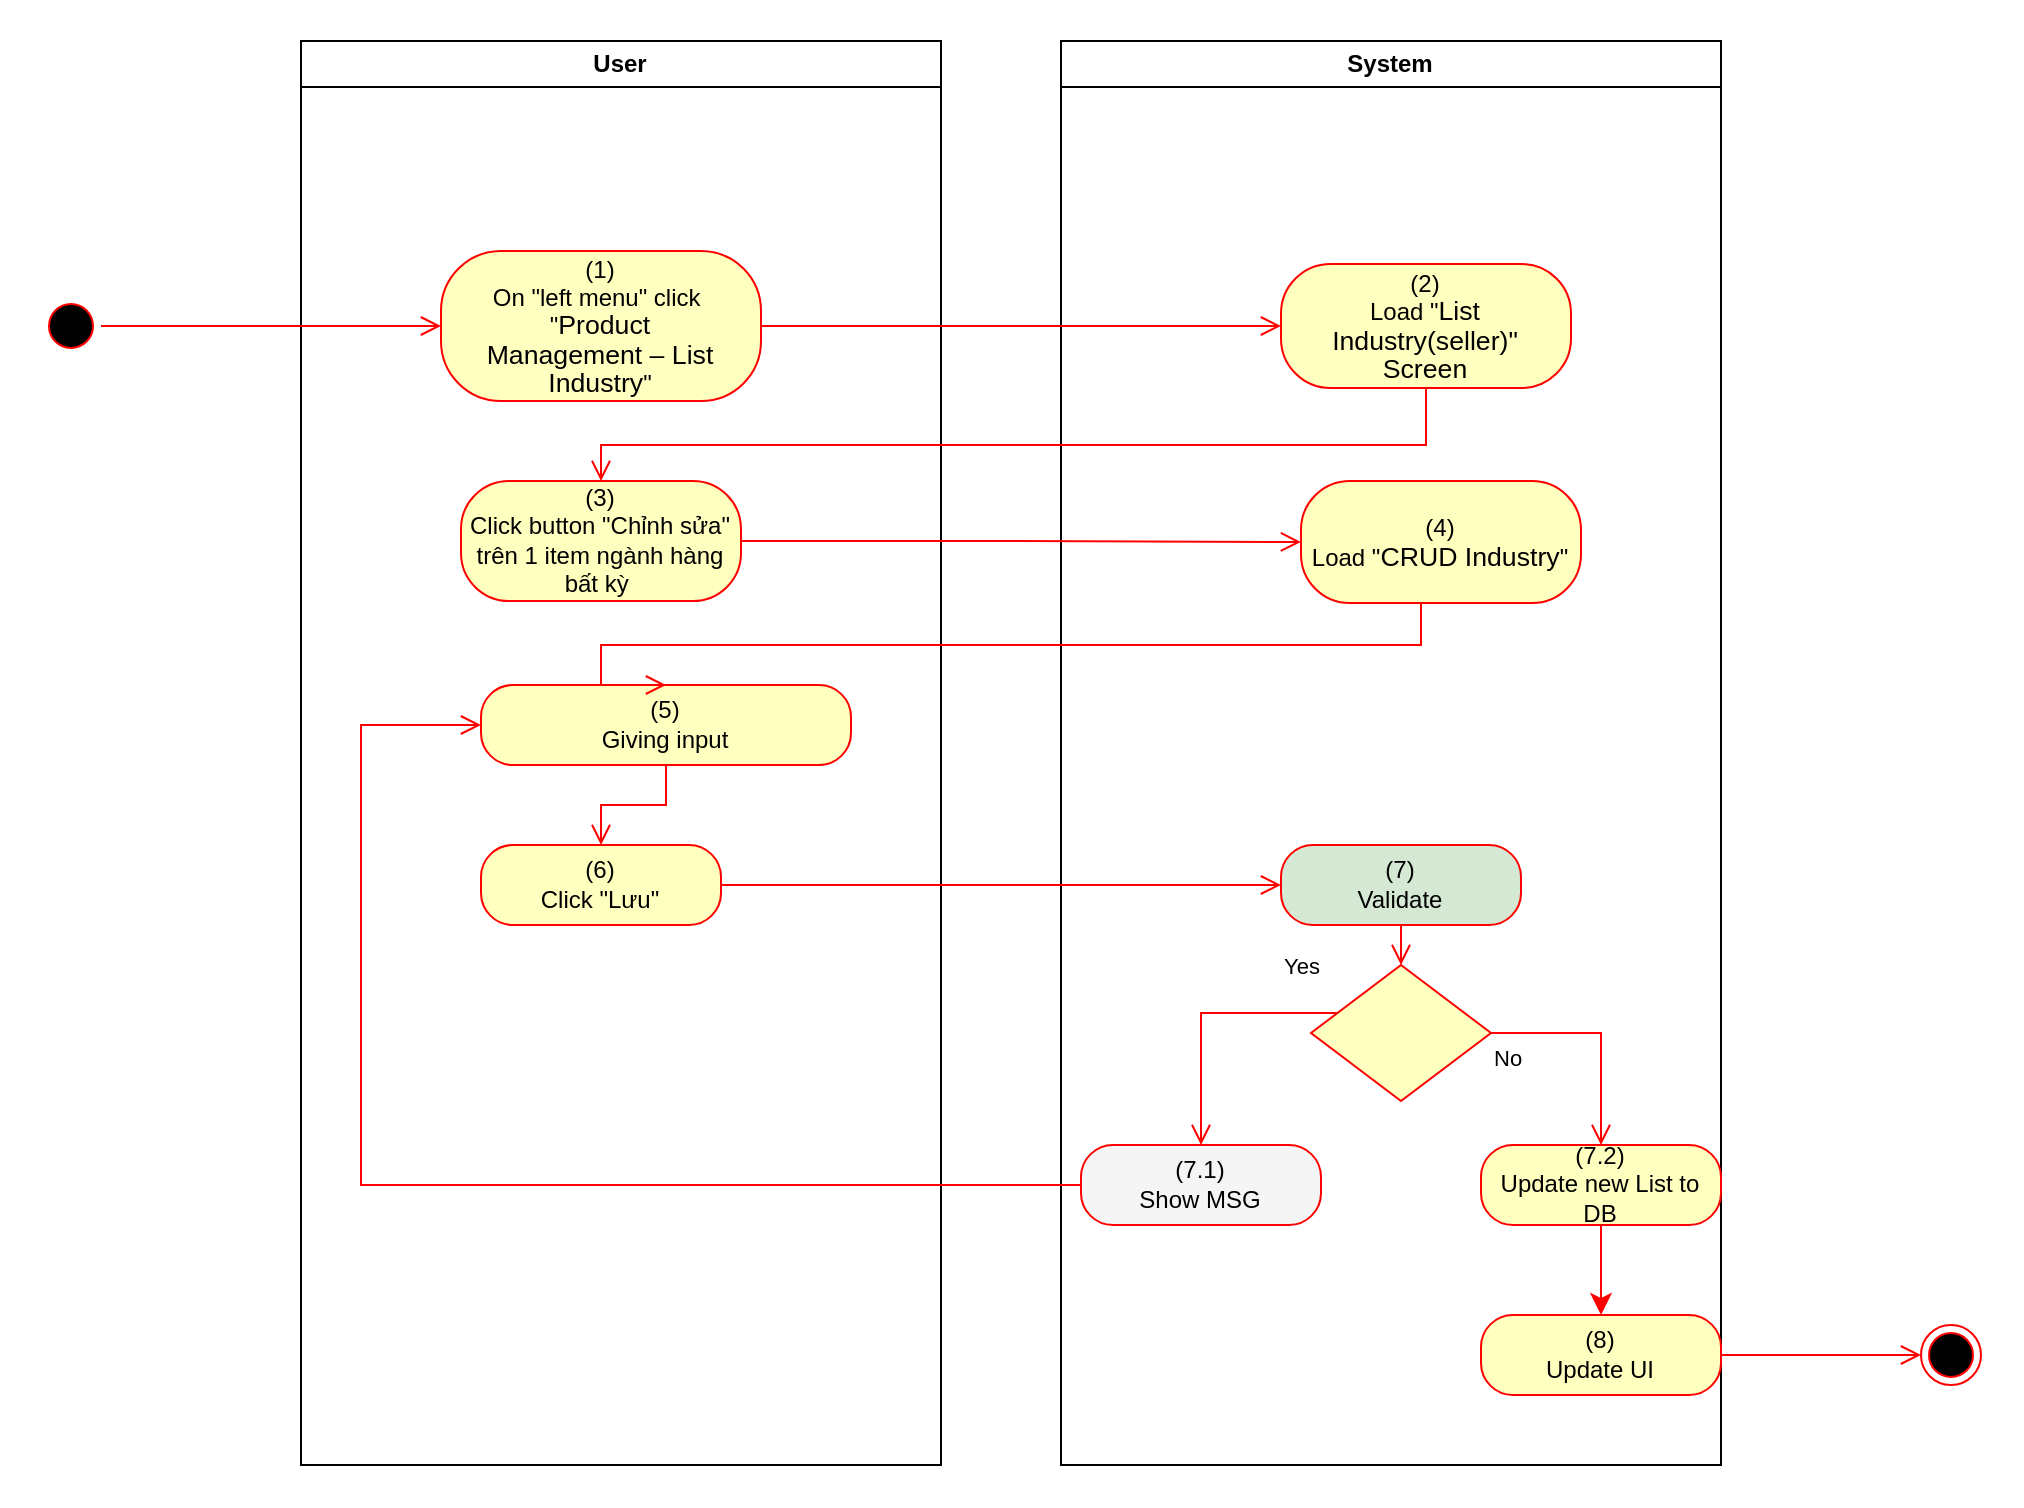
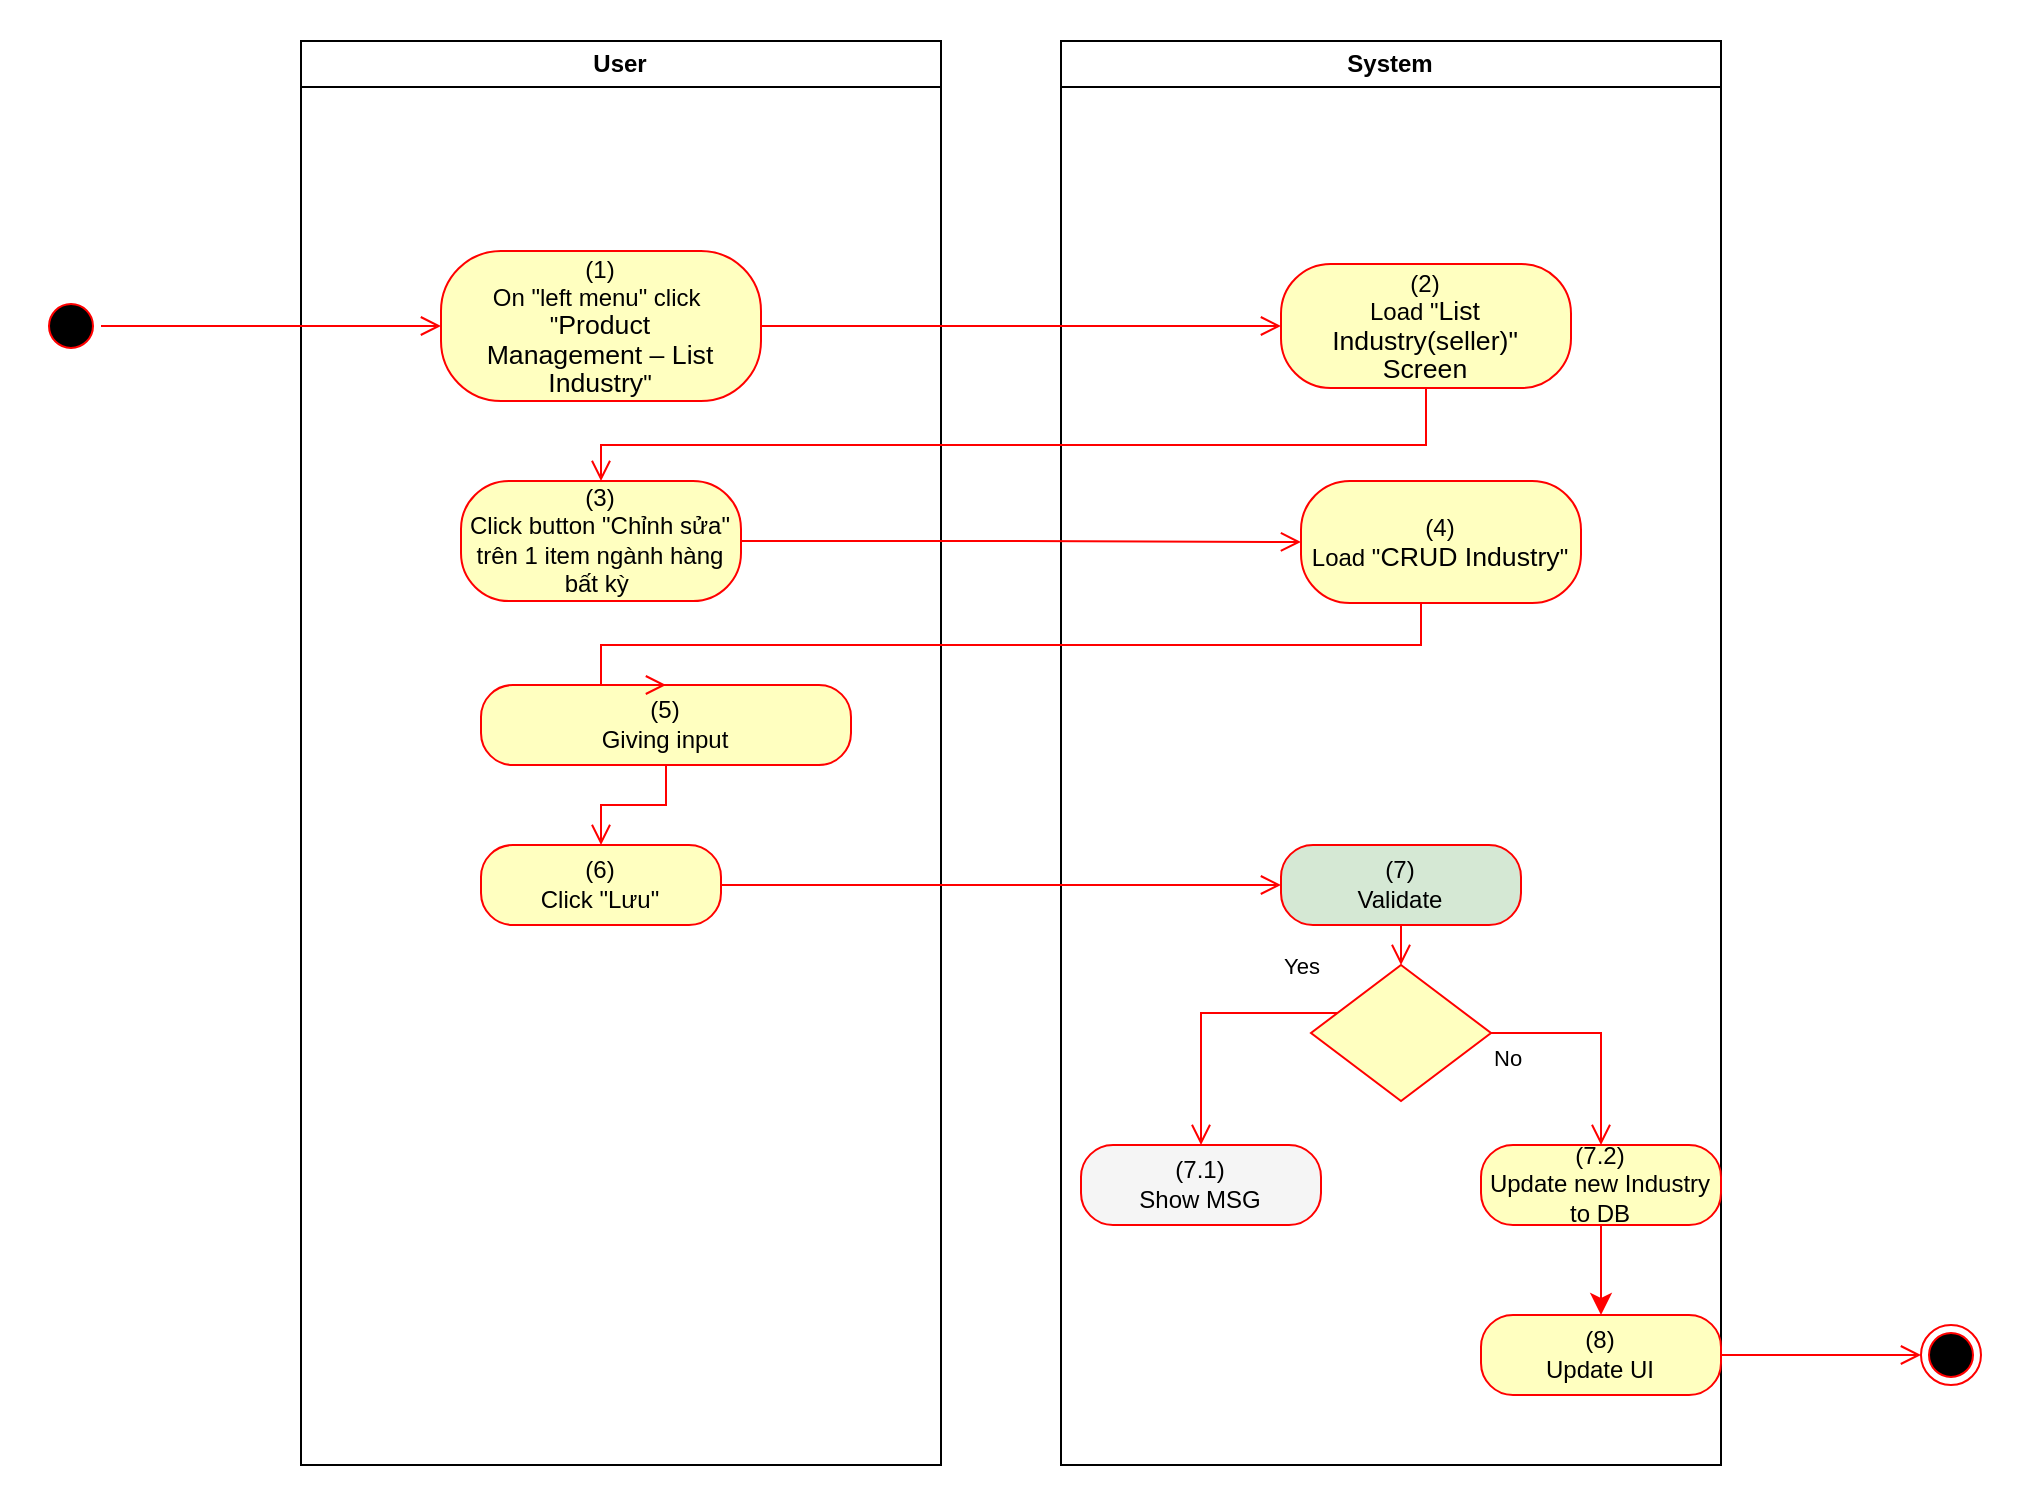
edge "(7.1) Show MSG" -> "(5) Giving input": removed
node "(7.2) Update new List to DB": label "(7.2) Update new List to DB" -> "(7.2) Update new Industry to DB"
